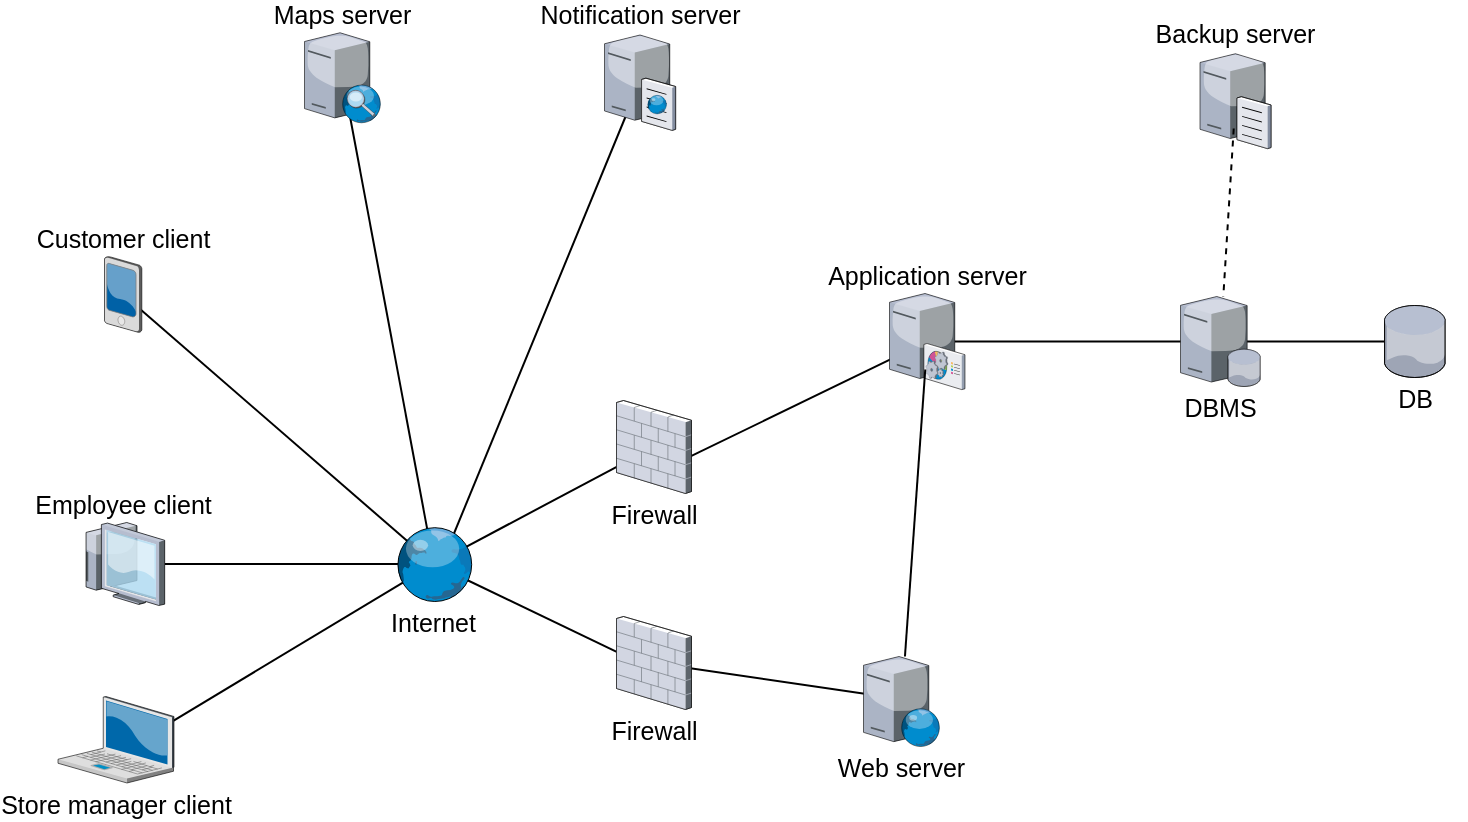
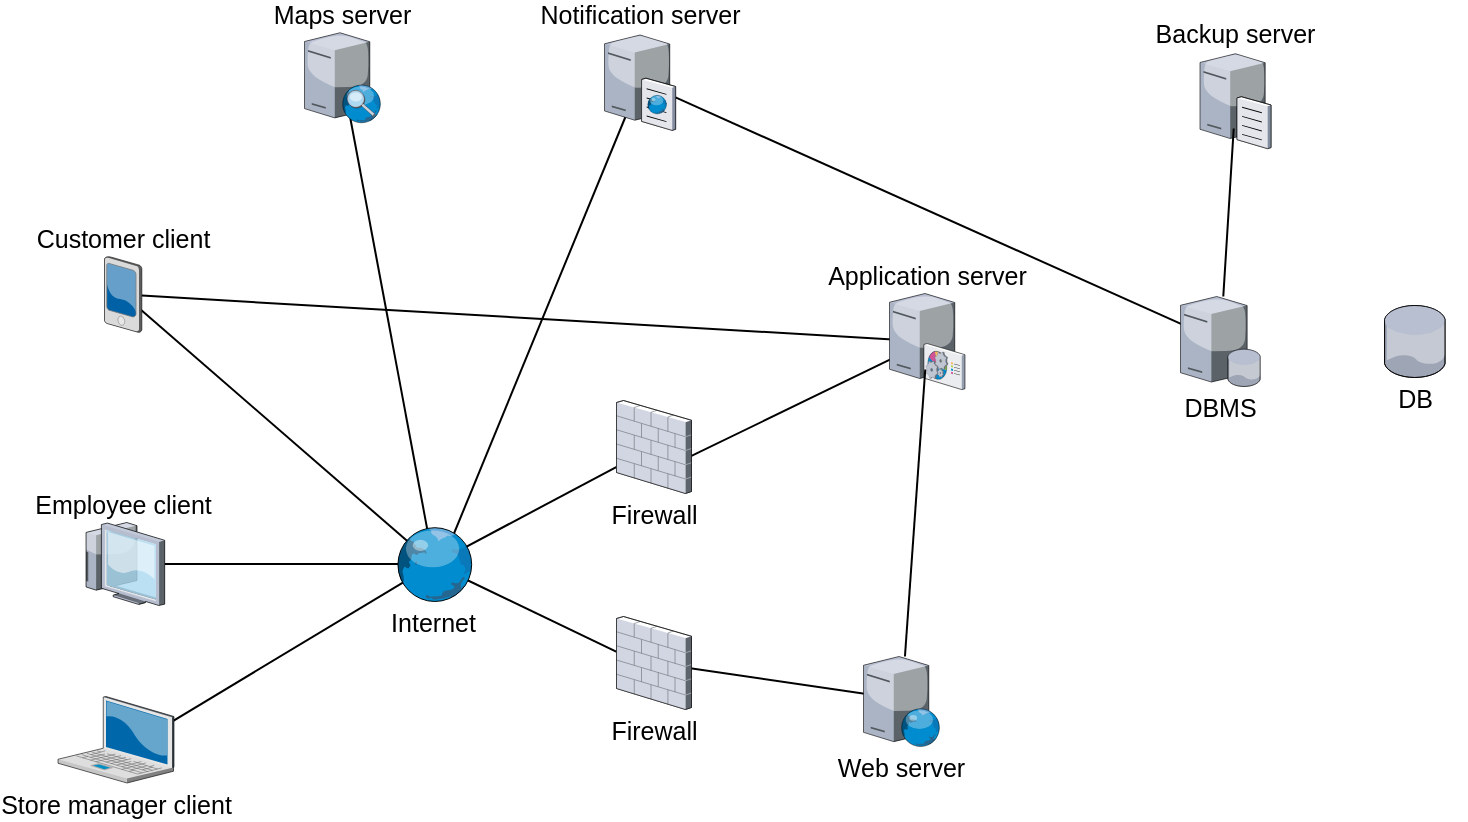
edge "Backup server" -- "DBMS": style dashed -> solid
edge "Application server" -- "DBMS": now "Application server" -- "Customer client"
edge "DBMS" -- "DB": now "DBMS" -- "Notification server"
